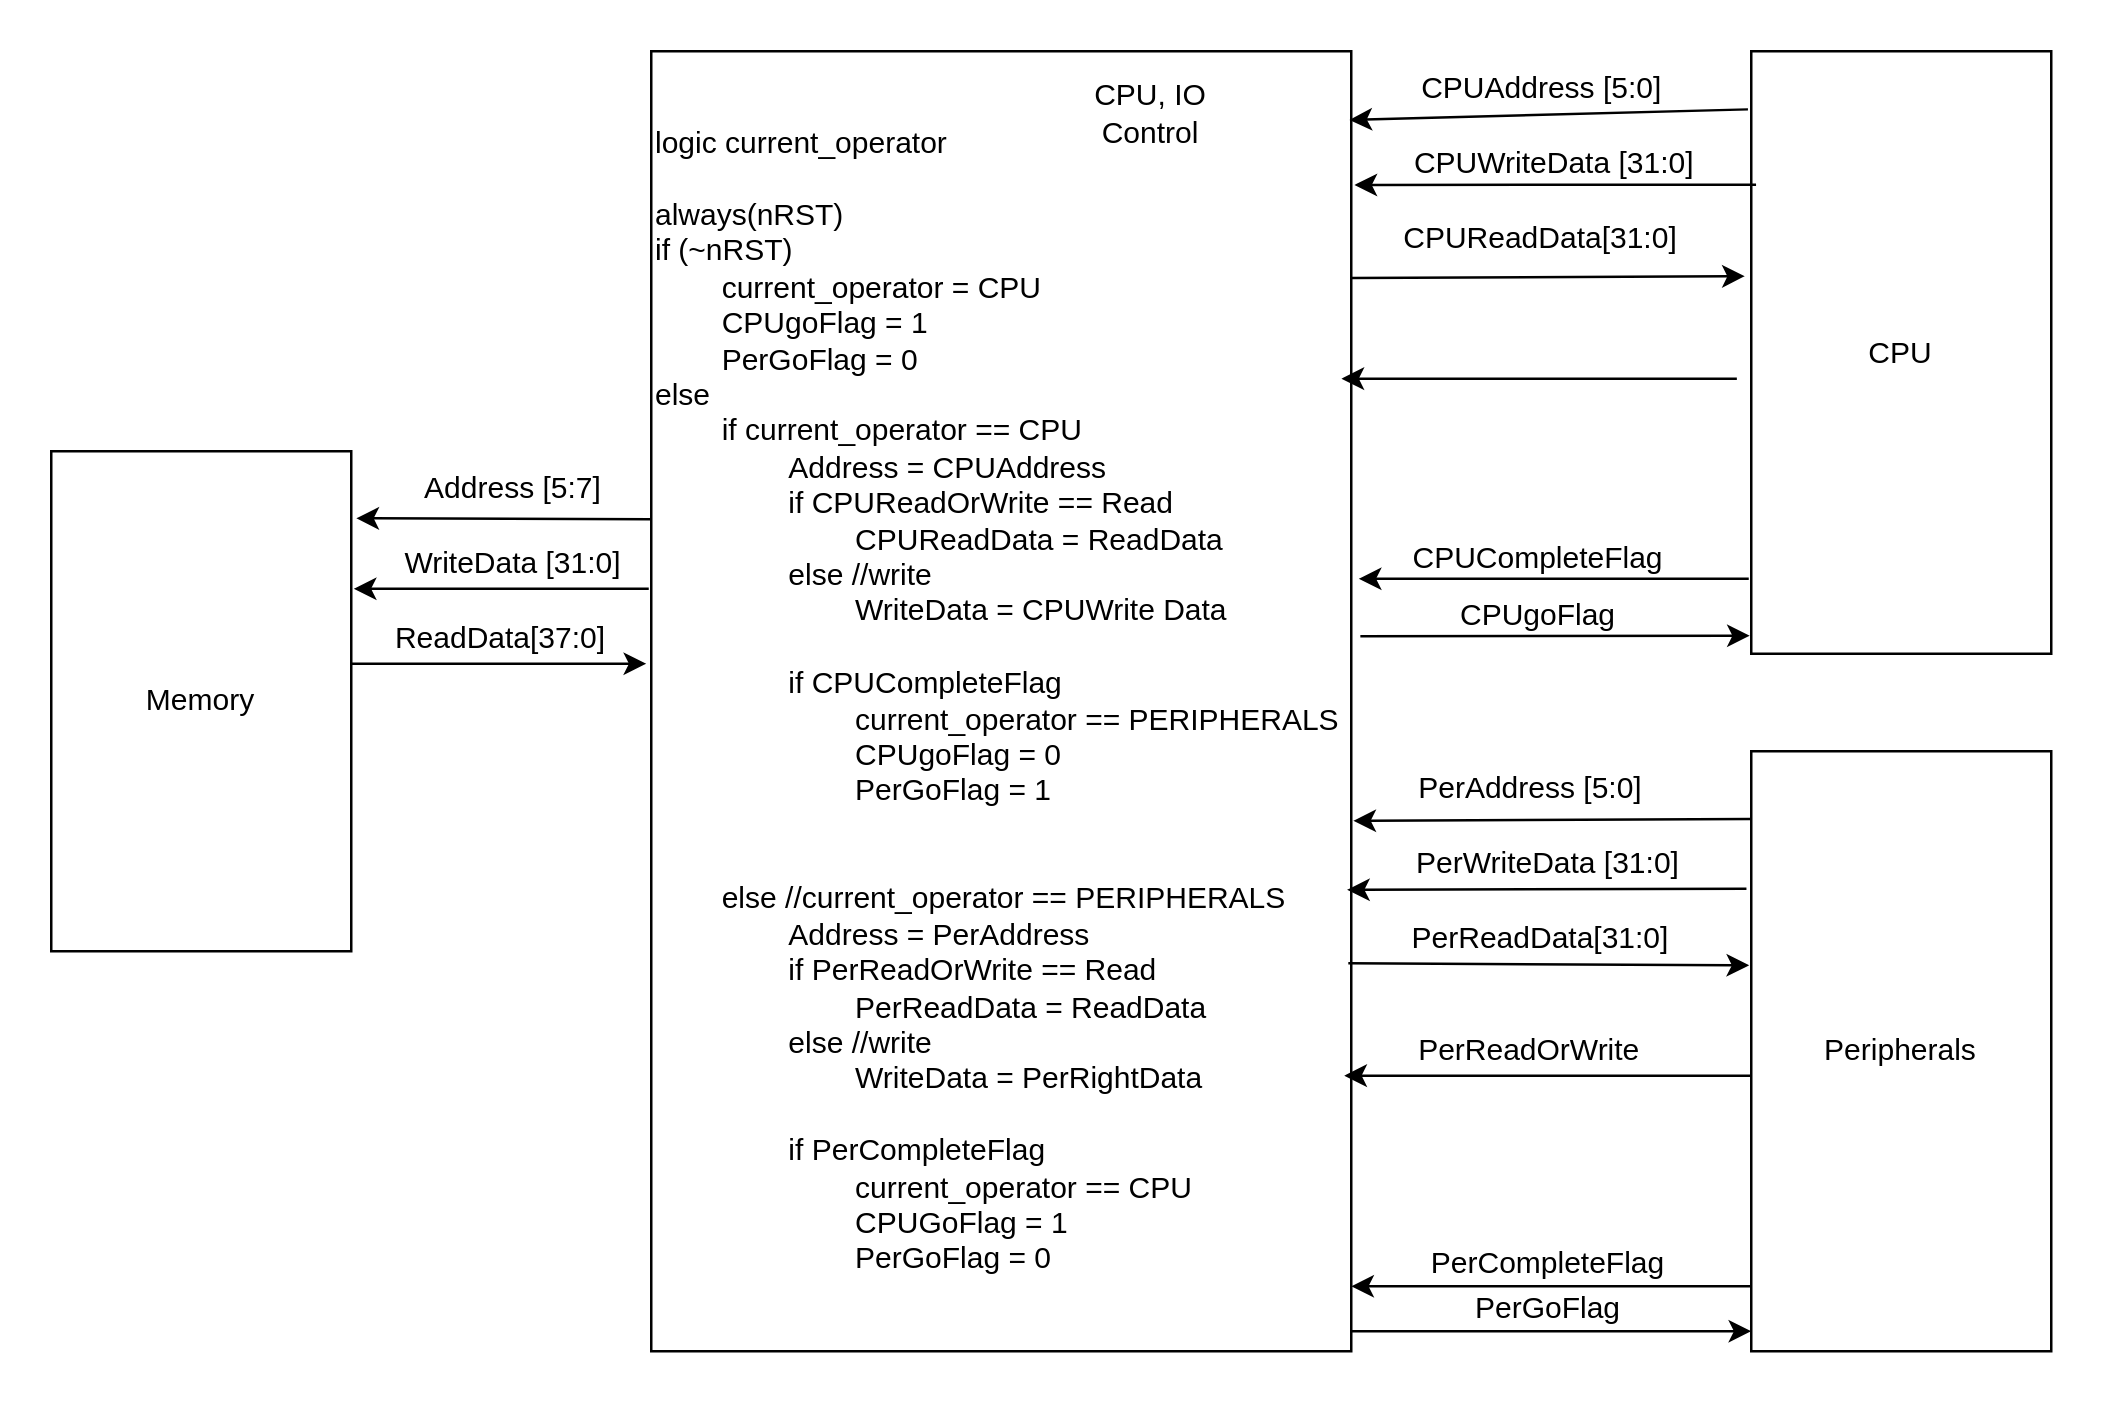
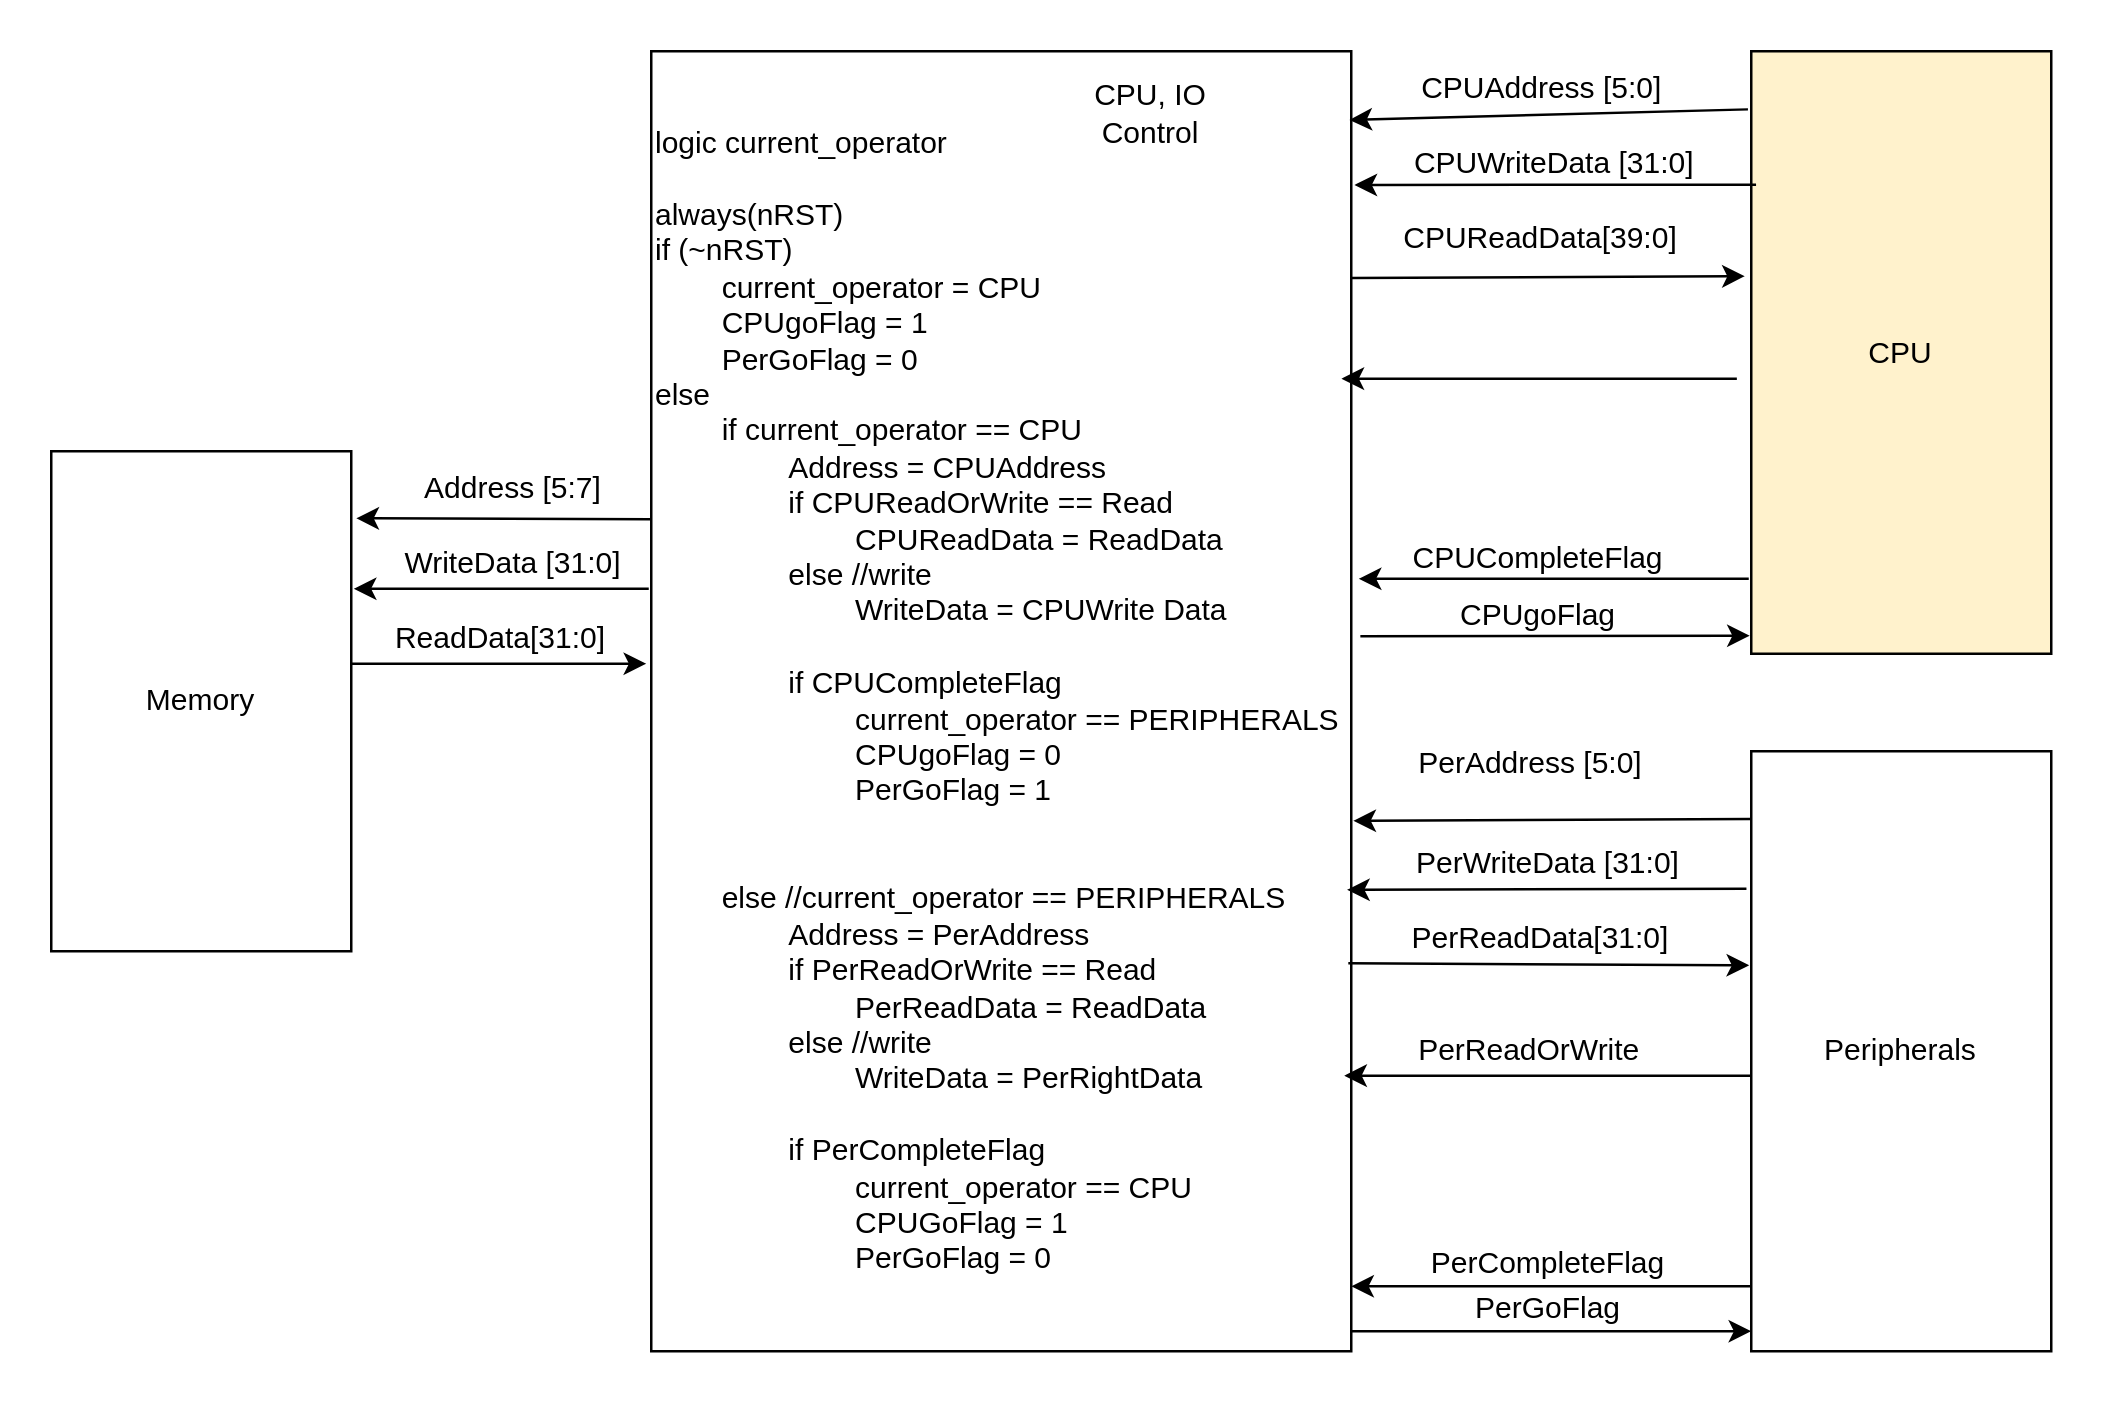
node "CPUReadData[31:0]": label "CPUReadData[31:0]" -> "CPUReadData[39:0]"
node "CPU": fillcolor #ffffff -> #fff2cc
node "ReadData[37:0]": label "ReadData[37:0]" -> "ReadData[31:0]"
node "PerAddress [5:0]": moved (1531, 789) -> (1531, 764)
